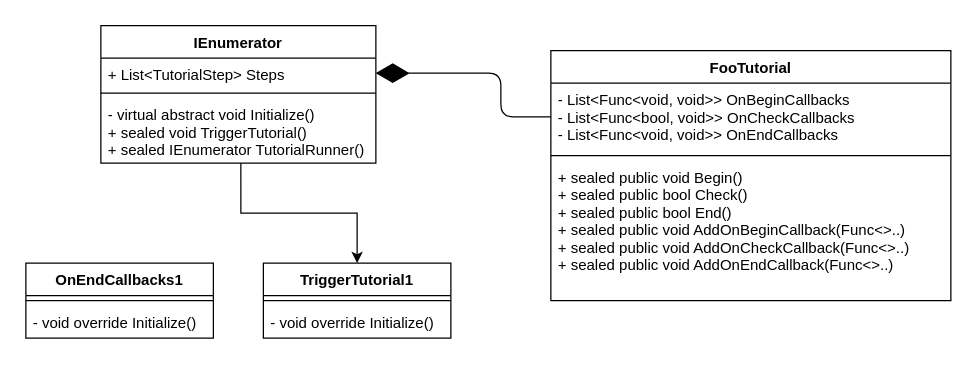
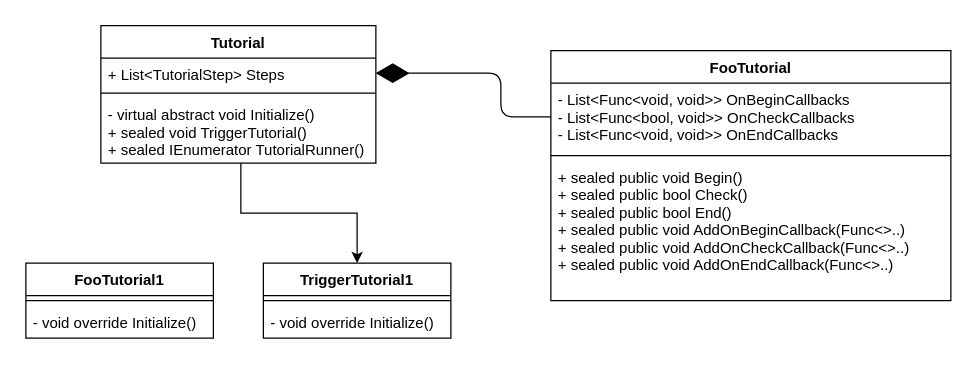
node "IEnumerator": label "IEnumerator" -> "Tutorial"
node "OnEndCallbacks1": label "OnEndCallbacks1" -> "FooTutorial1"
